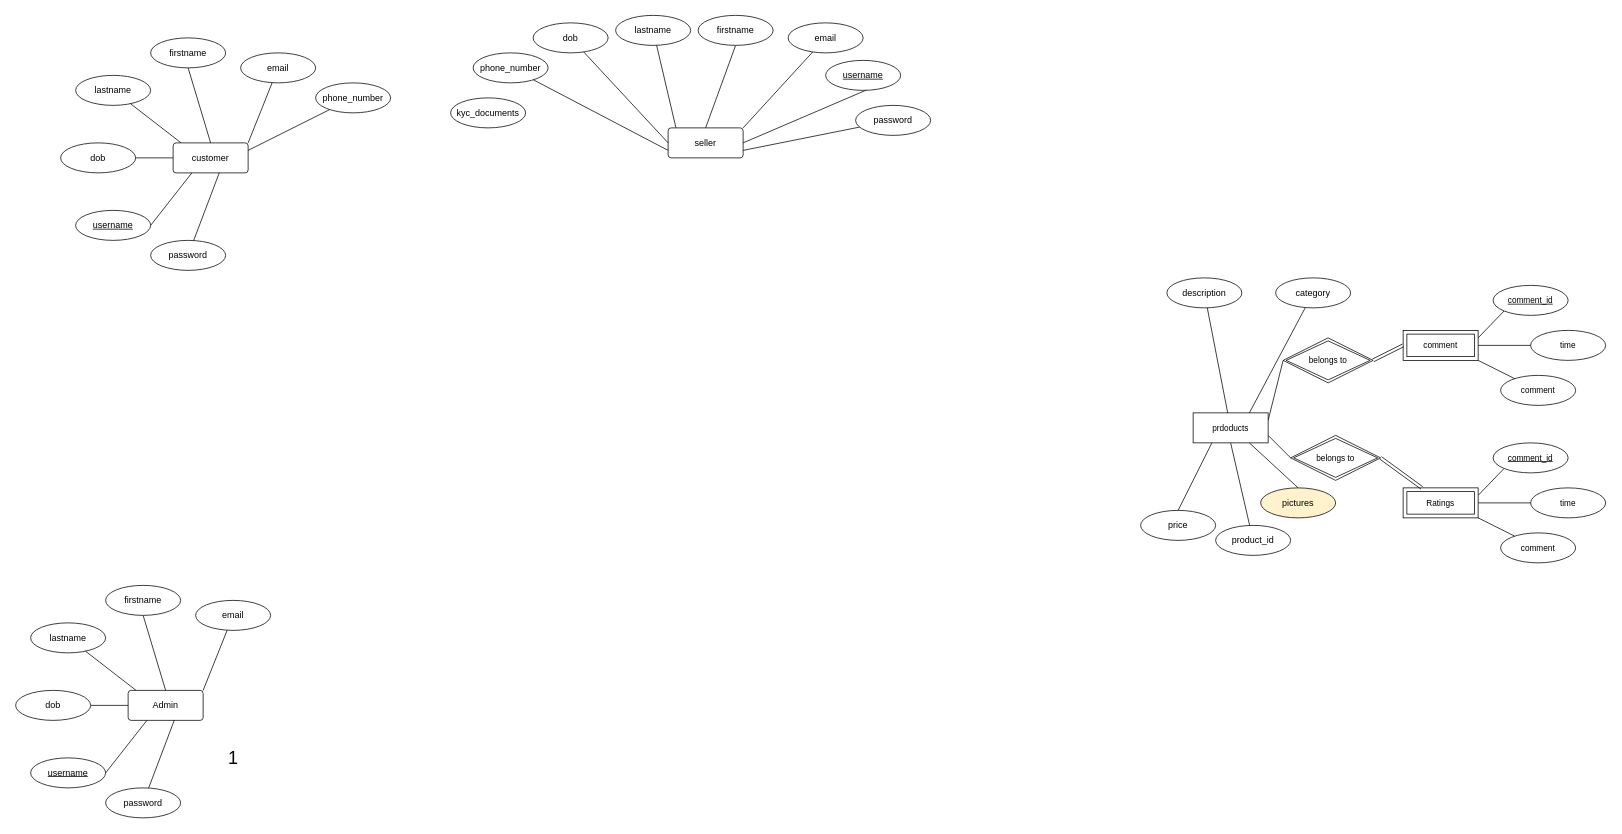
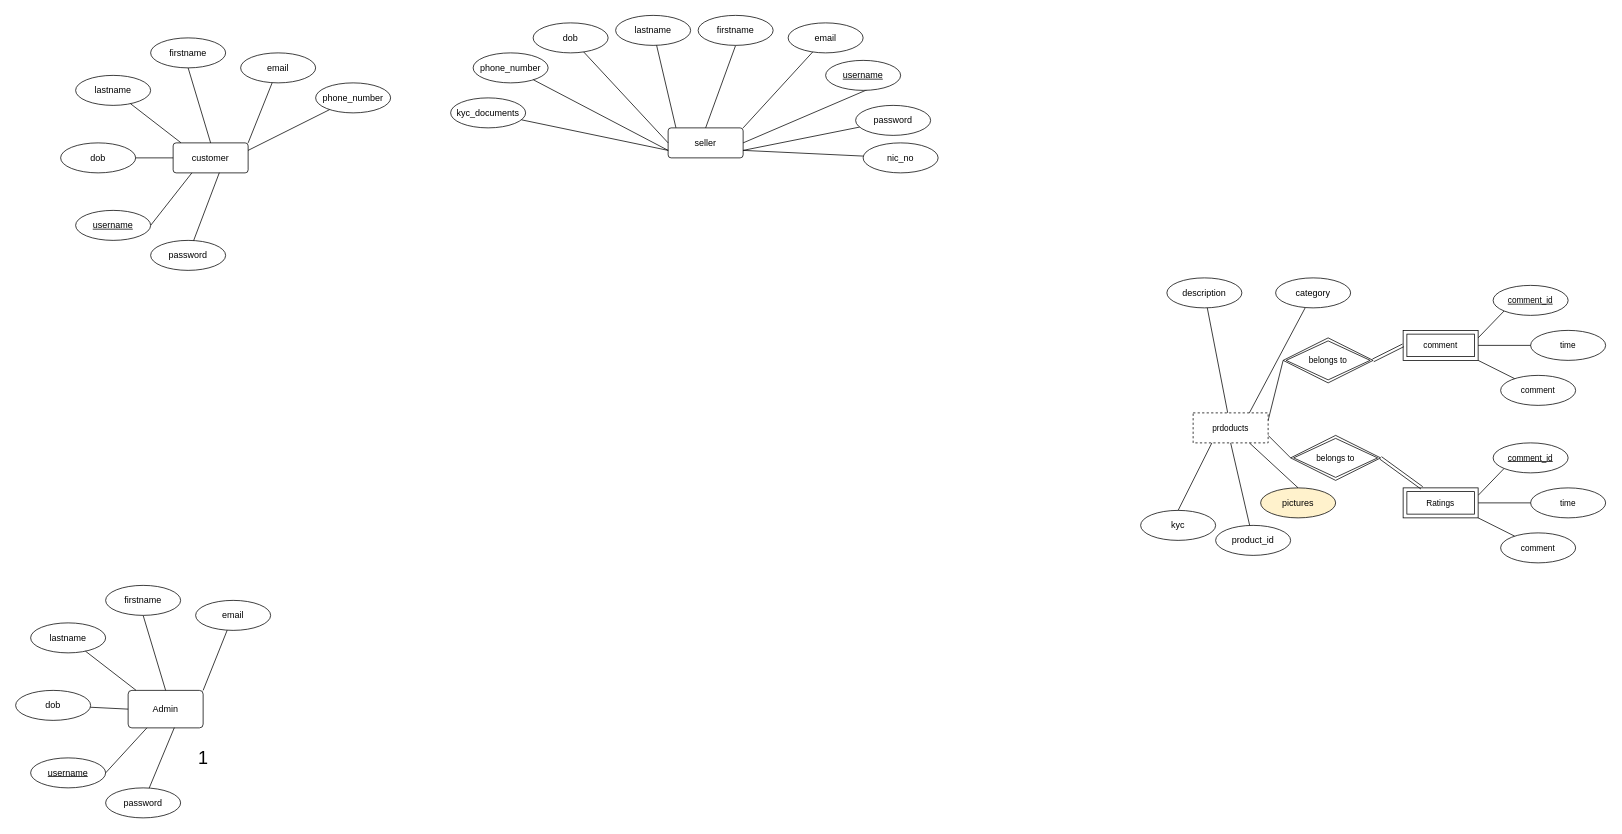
edge "kyc_documents" -- "seller": added
edge "seller" -- "nic_no": added
node "nic_no": added
node "prdoducts": style solid -> dashed
node "price": label "price" -> "kyc"
node "Admin": size 75x30 -> 75x38
node "1": moved (233, 758) -> (203, 758)
